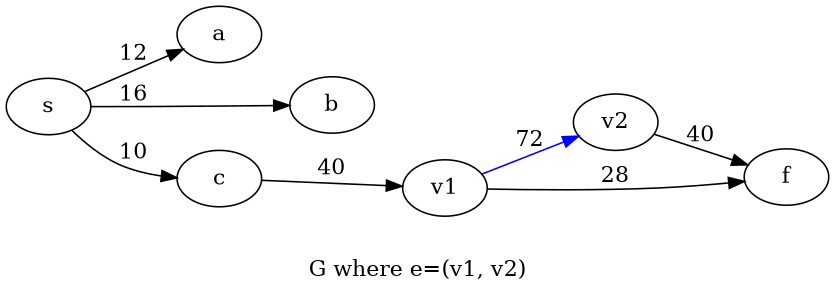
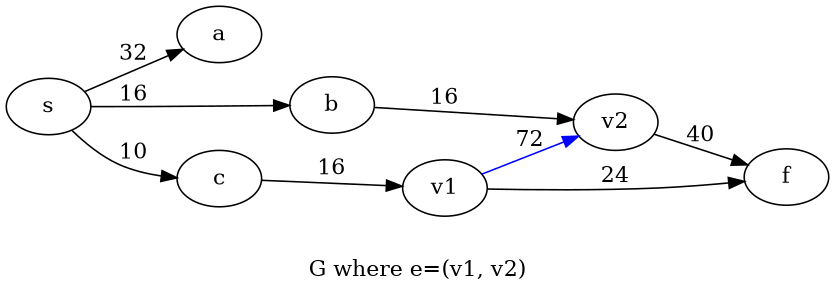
edge "s" -> "a": label "12" -> "32"
edge "b" -> "v2": added, label "16"
edge "c" -> "v1": label "40" -> "16"
edge "v1" -> "f": label "28" -> "24"
